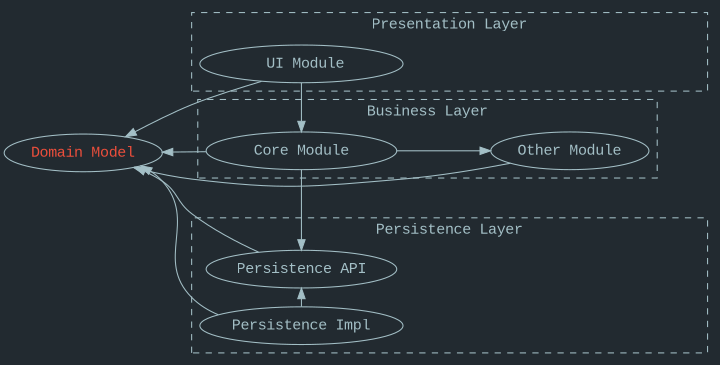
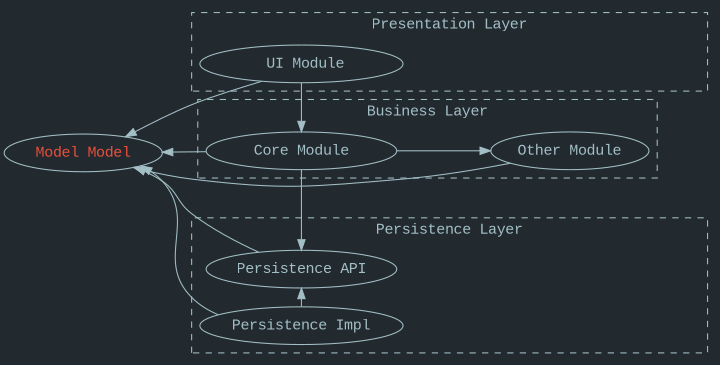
node "Domain Model": label "Domain Model" -> "Model Model"
